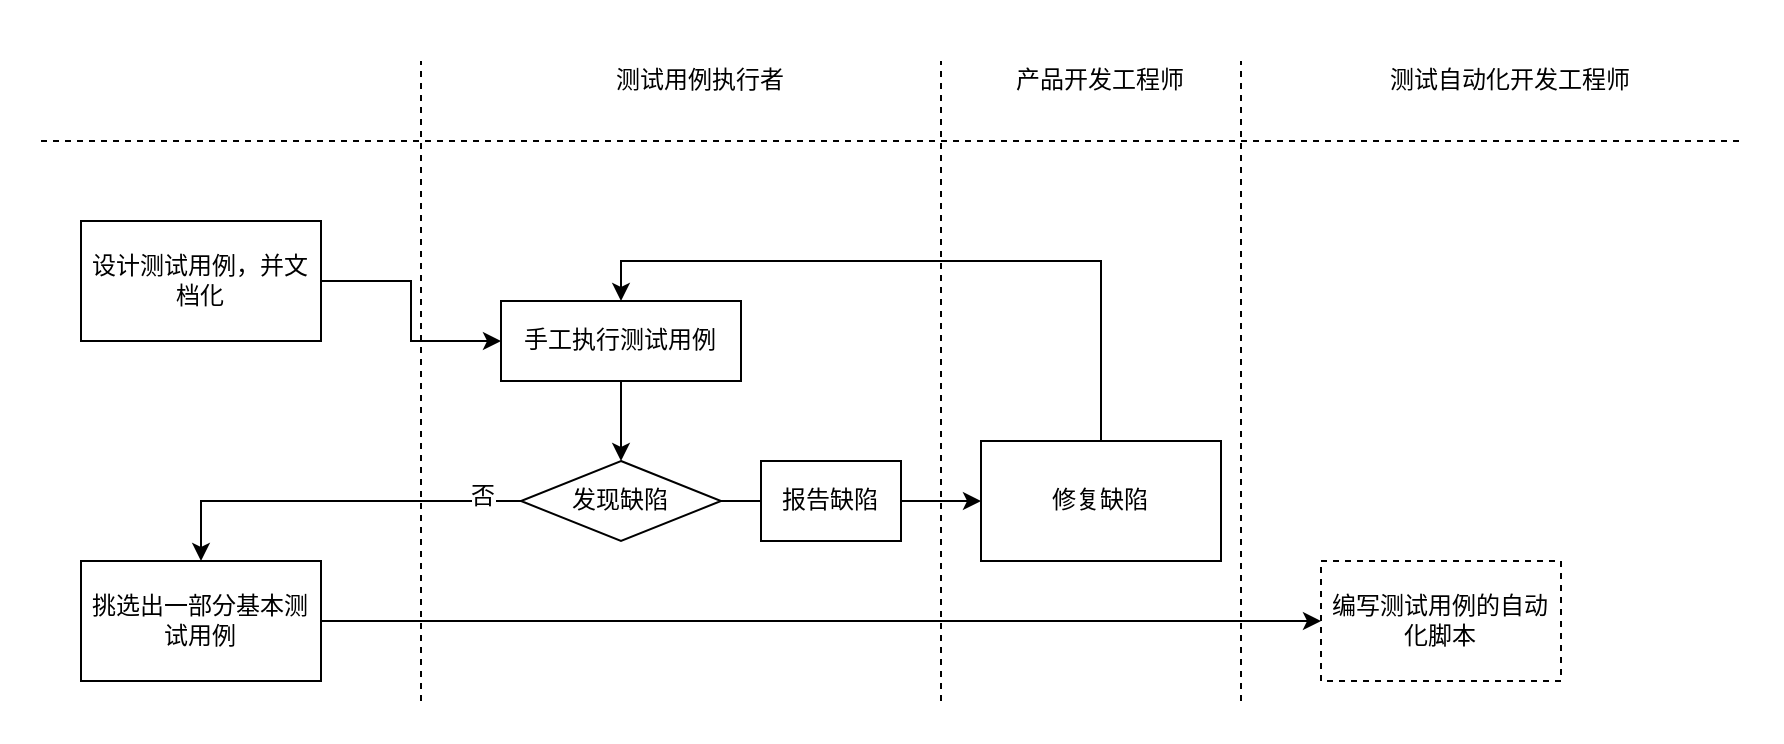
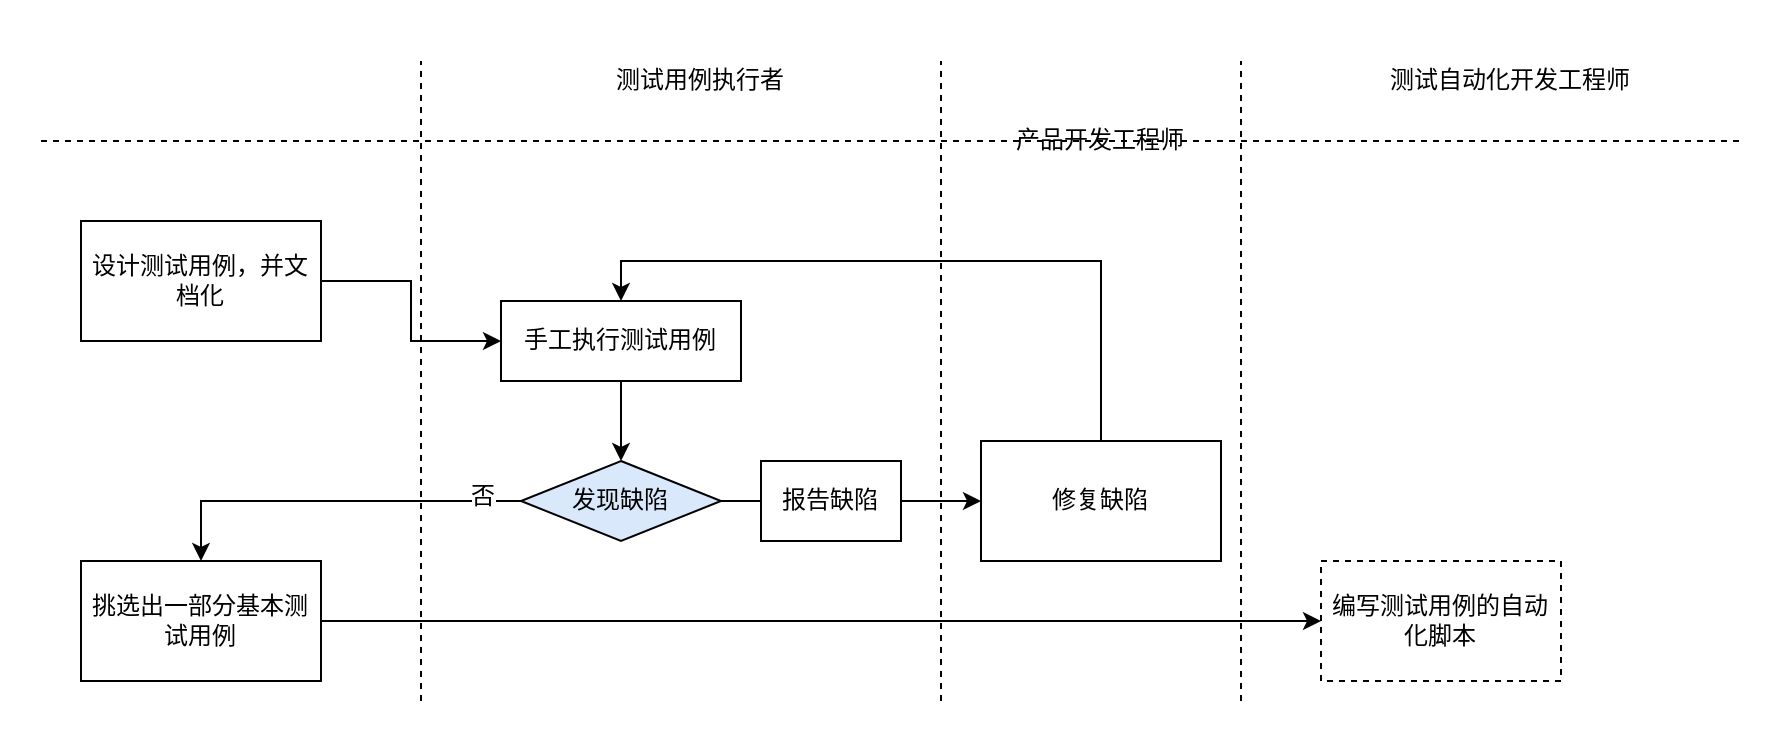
node "产品开发工程师": moved (1101, 81) -> (1101, 141)
node "发现缺陷": fillcolor #ffffff -> #dae8fc
